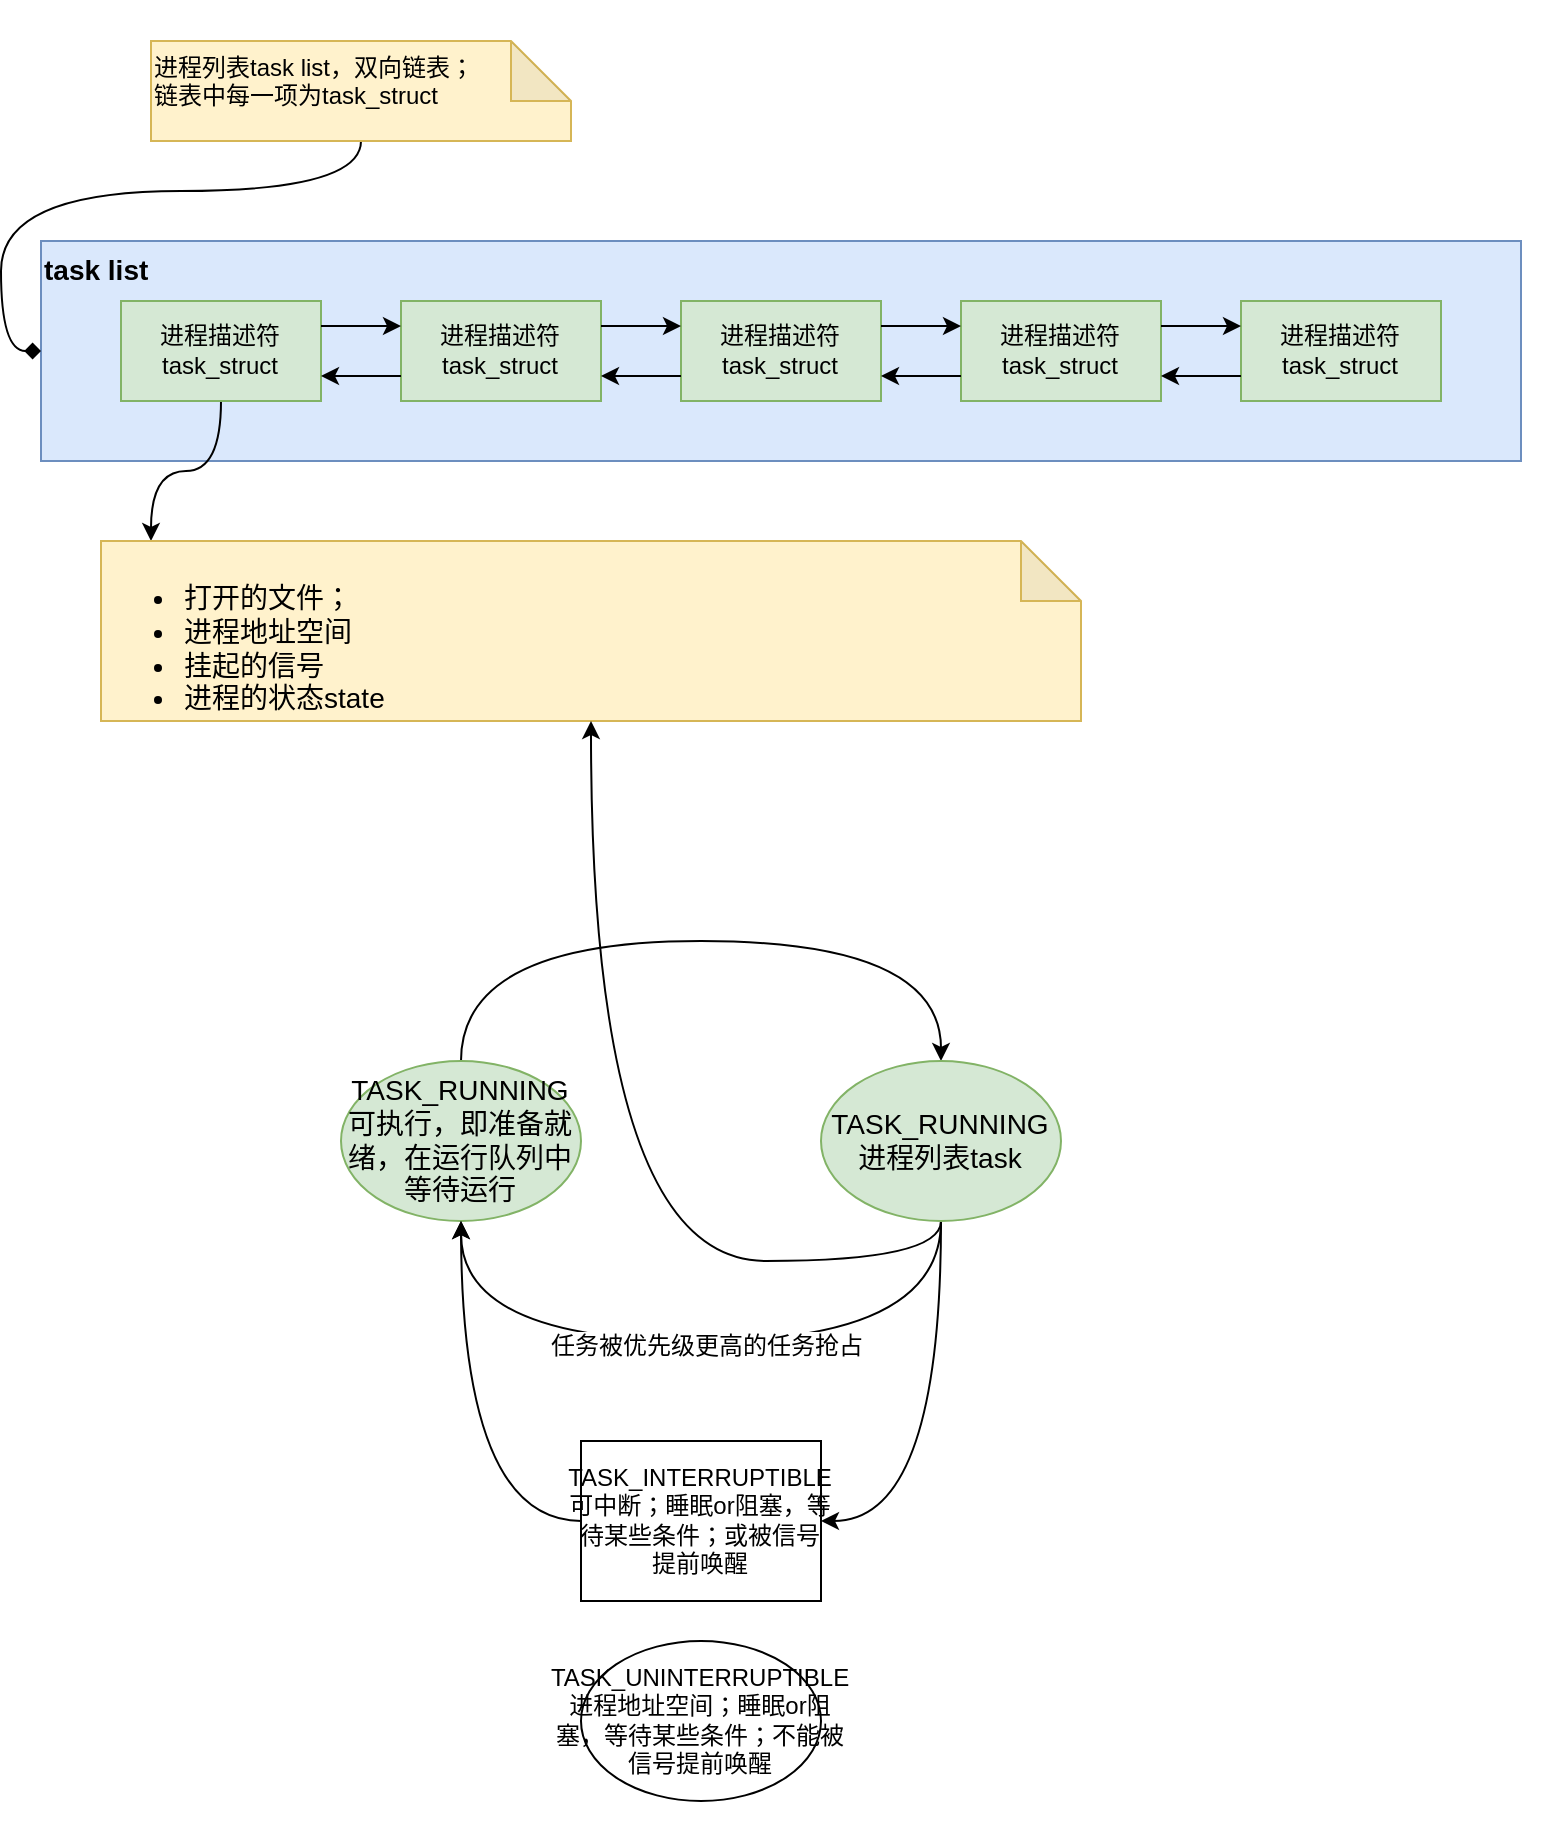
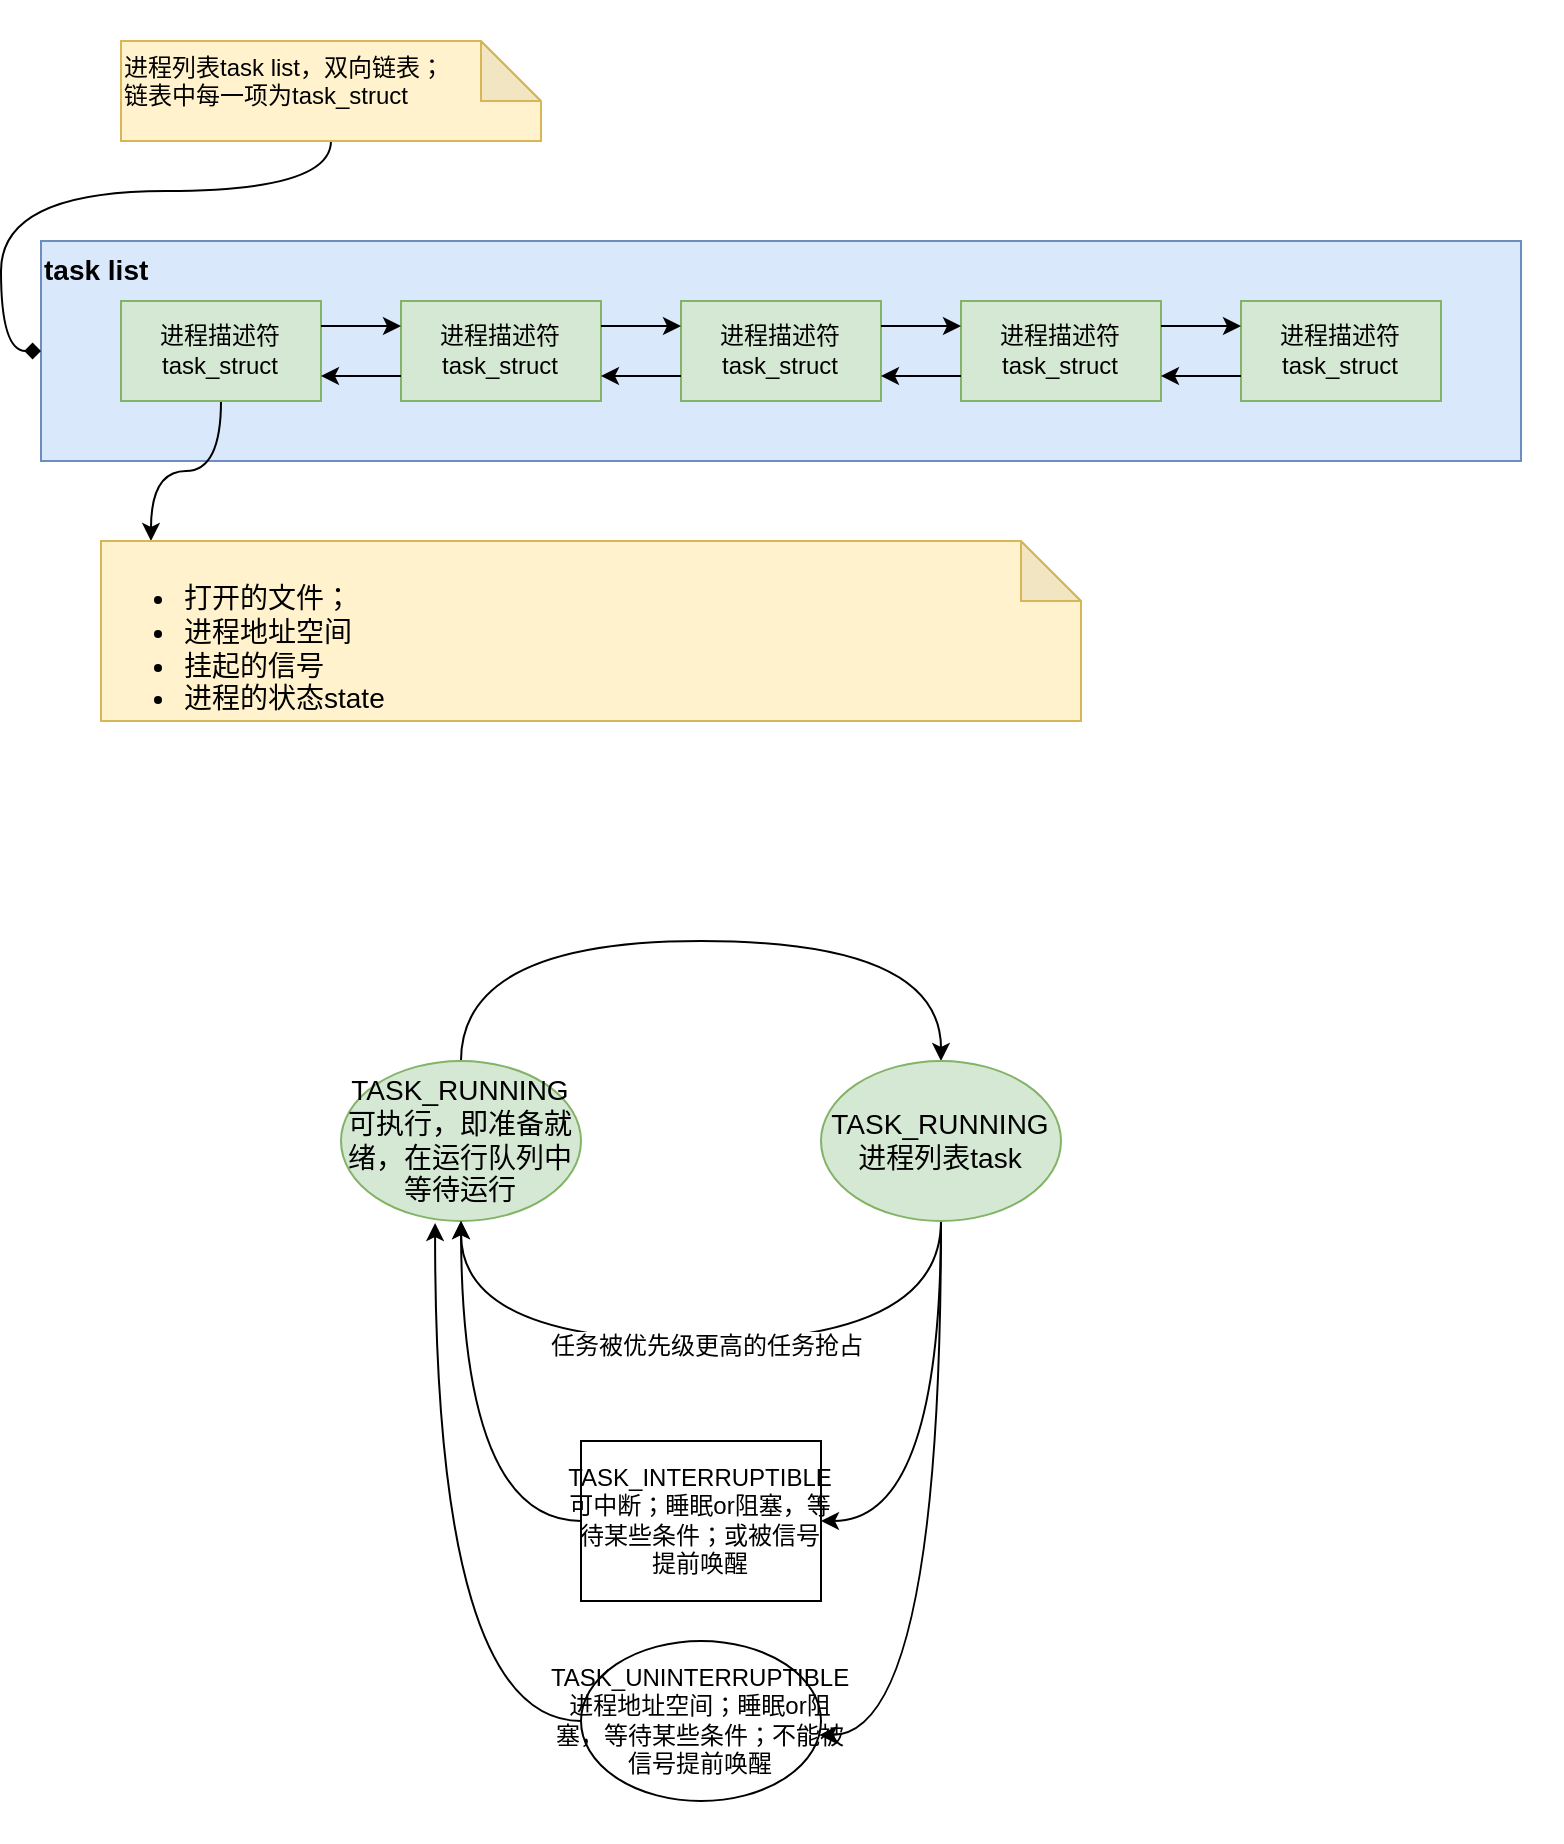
node "进程列表task list，双向链表； 链表中每一项为task_struct": moved (361, 91) -> (331, 91)
edge "TASK_RUNNING 进程列表task" -> "打开的文件； 进程地址空间 挂起的信号 进程的状态state": now "TASK_RUNNING 进程列表task" -> "TASK_UNINTERRUPTIBLE进程地址空间；睡眠or阻塞，等待某些条件；不能被信号提前唤醒"
edge "TASK_UNINTERRUPTIBLE进程地址空间；睡眠or阻塞，等待某些条件；不能被信号提前唤醒" -> "TASK_RUNNING 可执行，即准备就绪，在运行队列中等待运行": added
